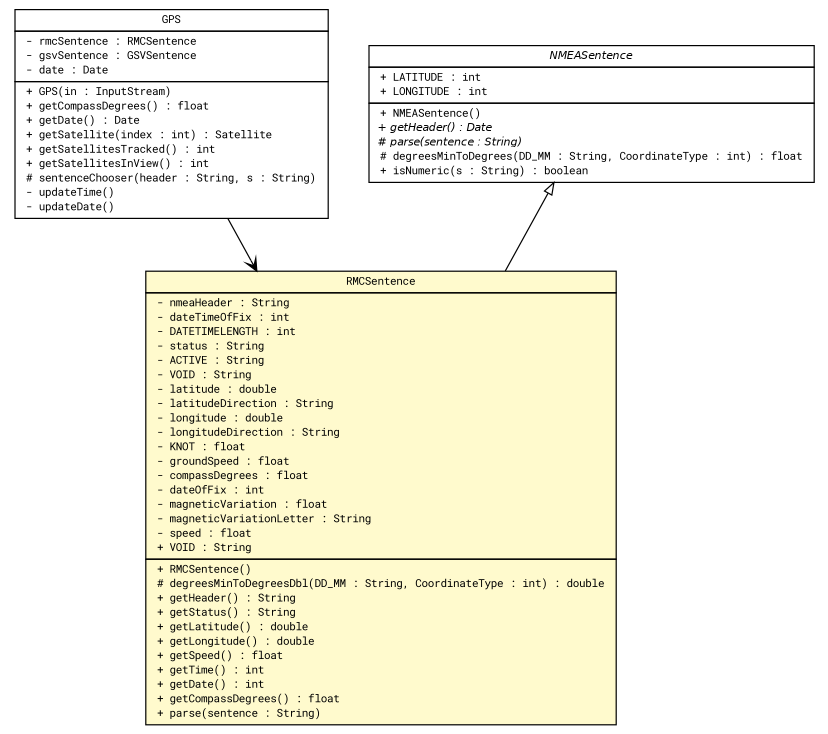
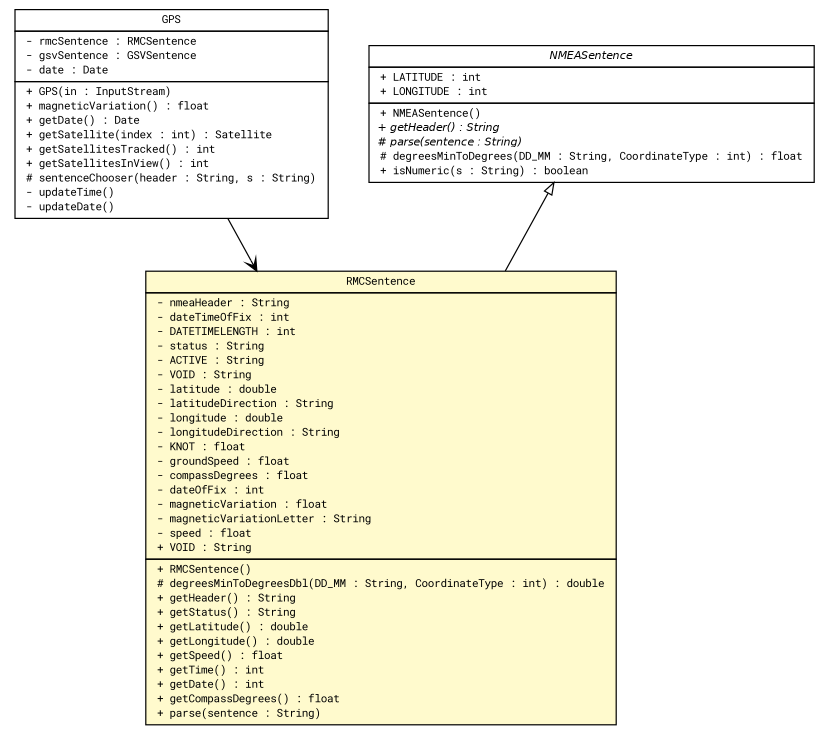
node "GPS": text "+ getCompassDegrees() : float" -> "+ magneticVariation() : float"
node "NMEASentence": text "+ getHeader() : Date" -> "+ getHeader() : String"
